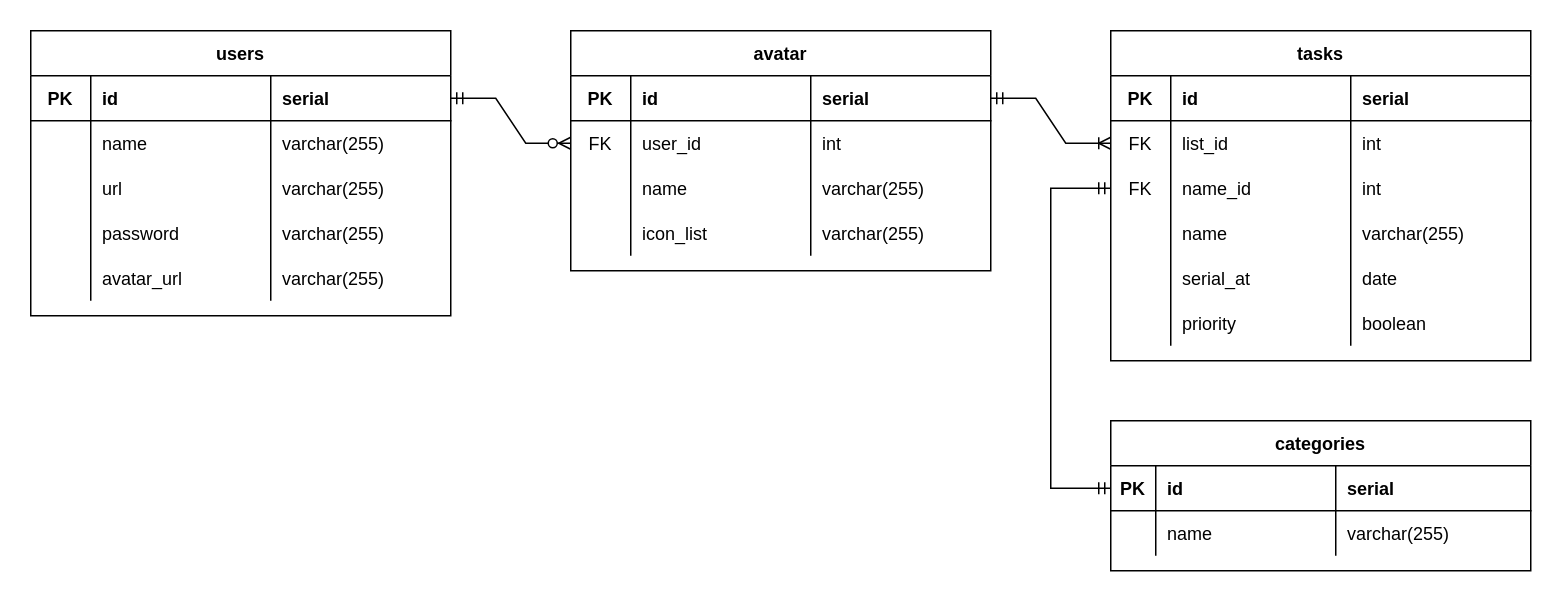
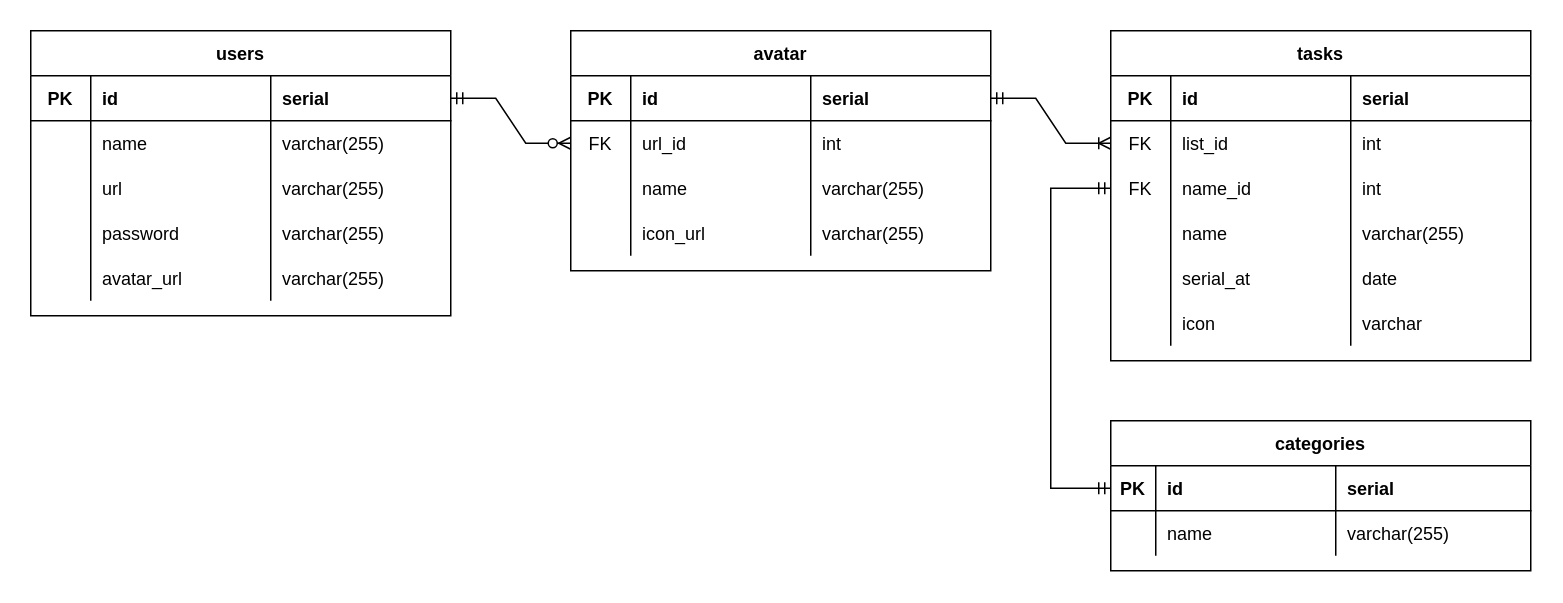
node "user_id": label "user_id" -> "url_id"
node "icon_list": label "icon_list" -> "icon_url"
node "priority": label "priority" -> "icon"
node "boolean": label "boolean" -> "varchar"
